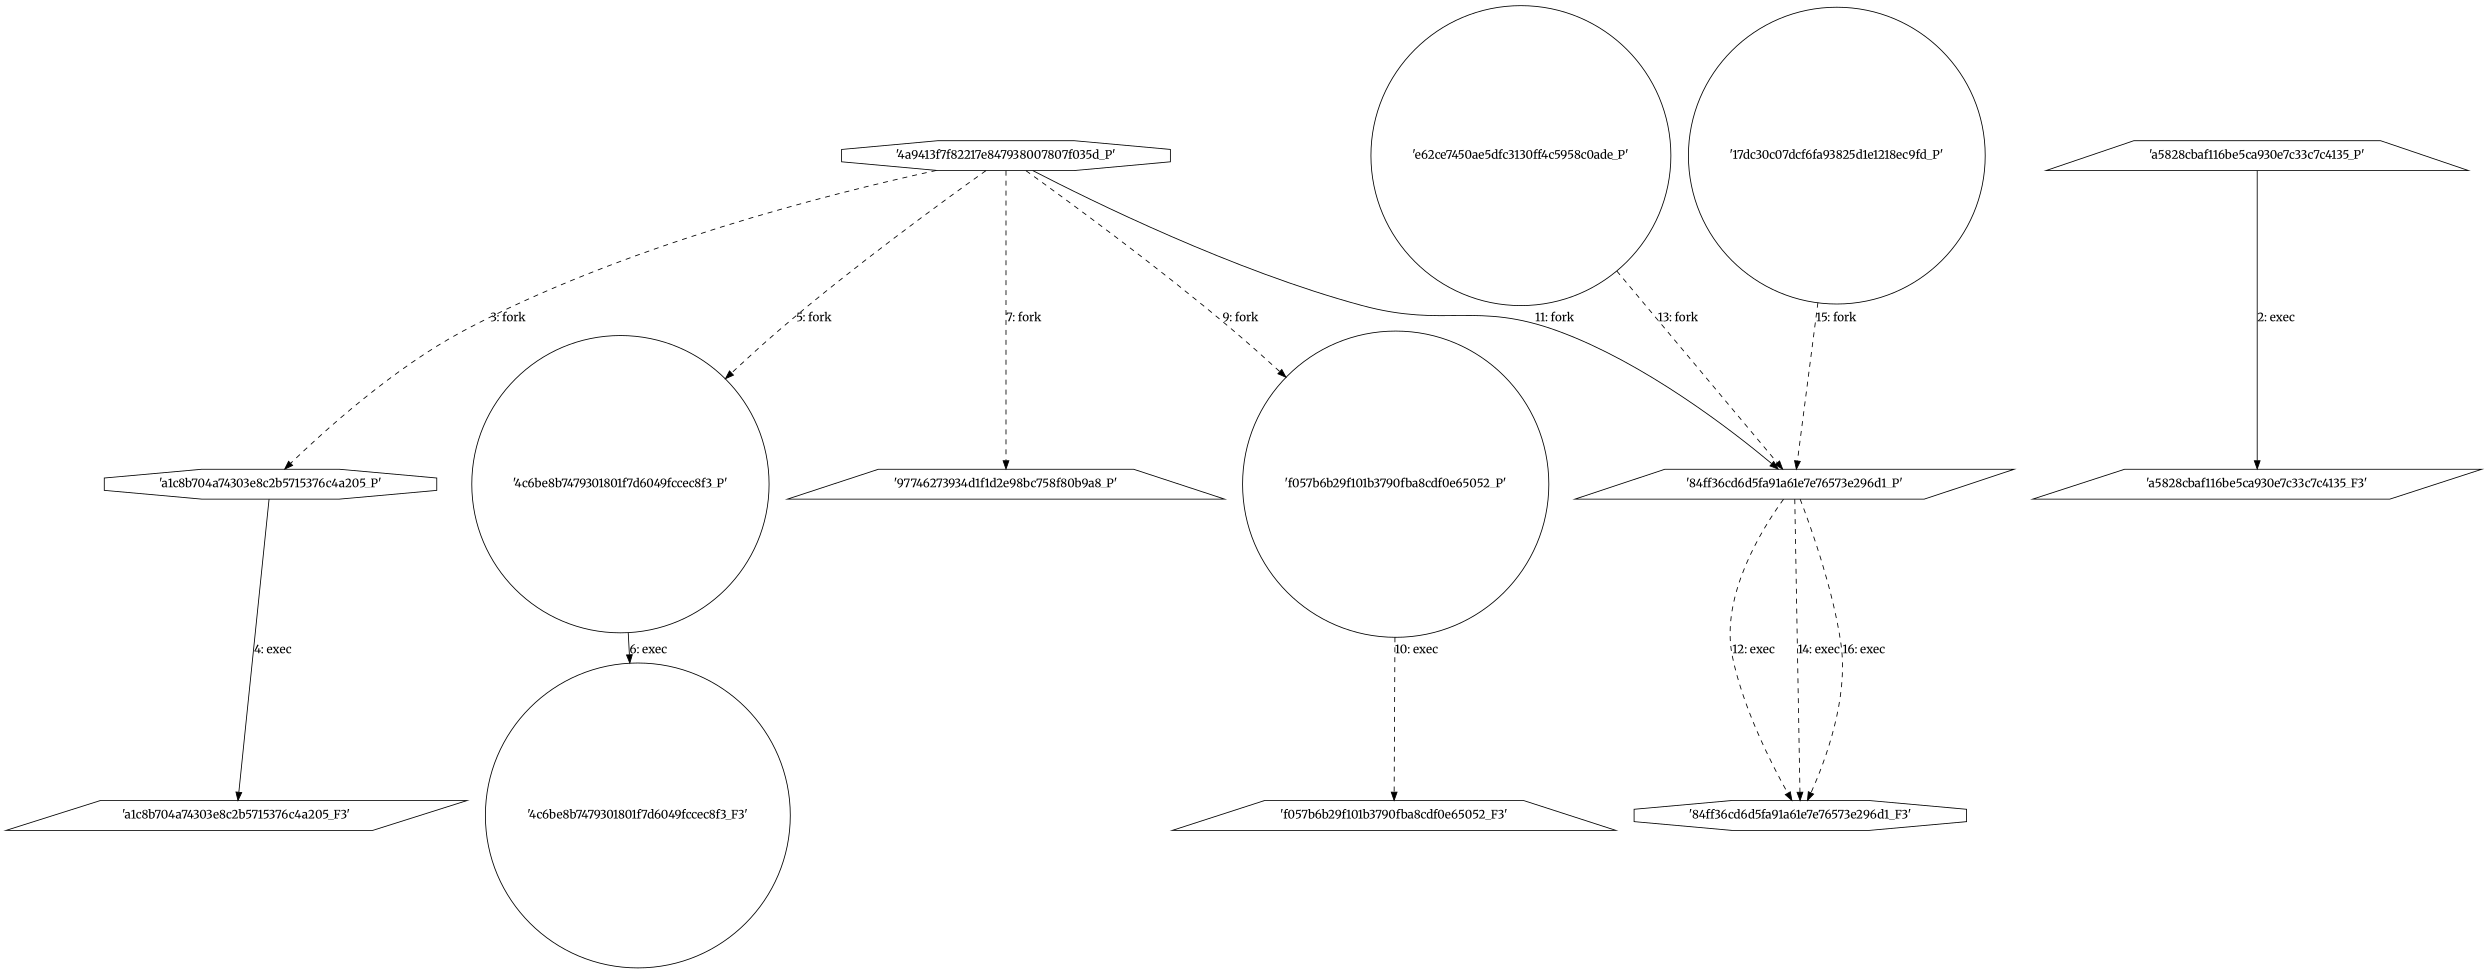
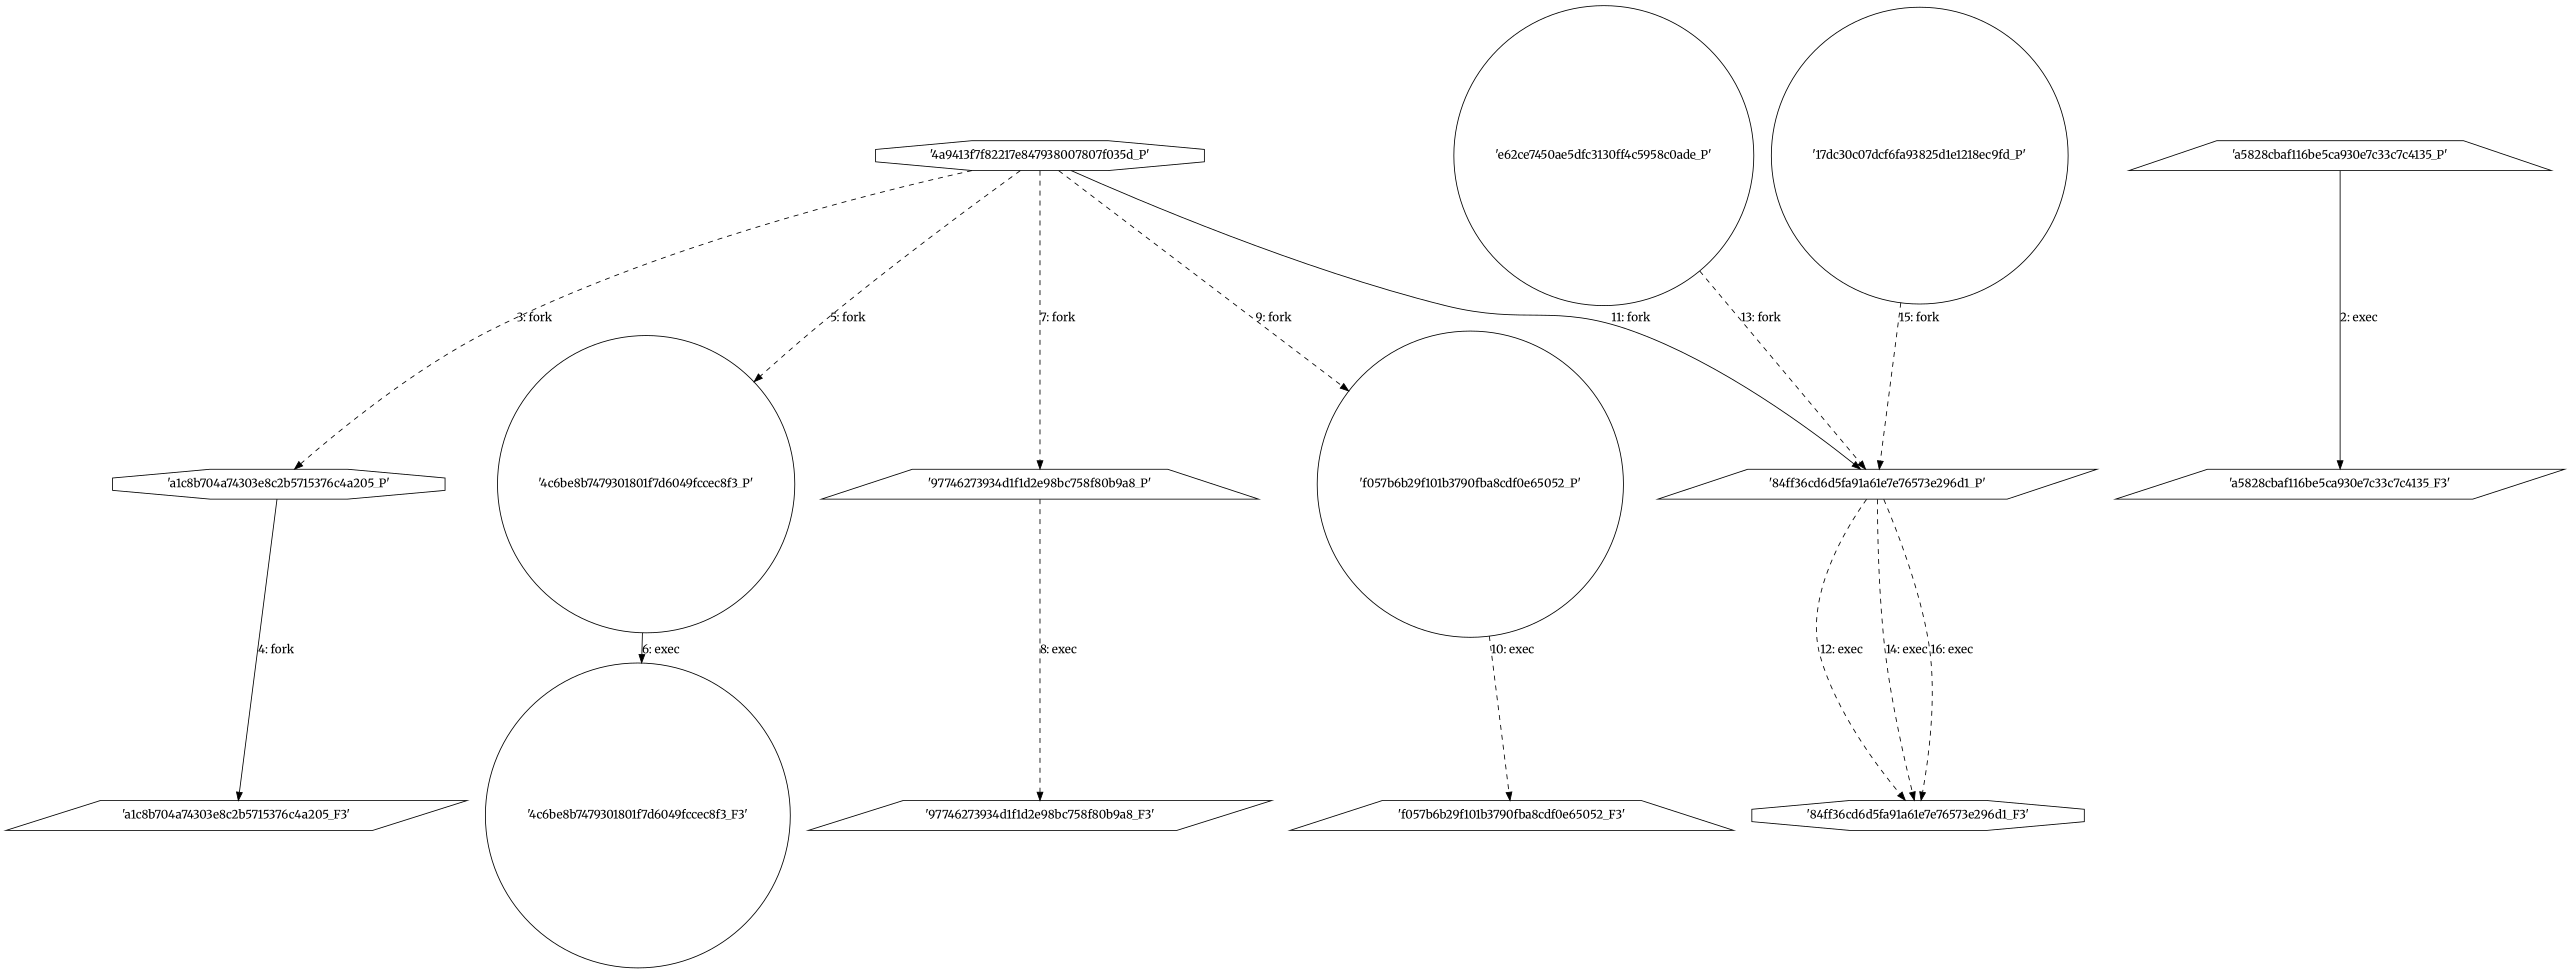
edge "'a1c8b704a74303e8c2b5715376c4a205_P'" -> "'a1c8b704a74303e8c2b5715376c4a205_F3'": label "4: exec" -> "4: fork"
node "'97746273934d1f1d2e98bc758f80b9a8_F3'": added
